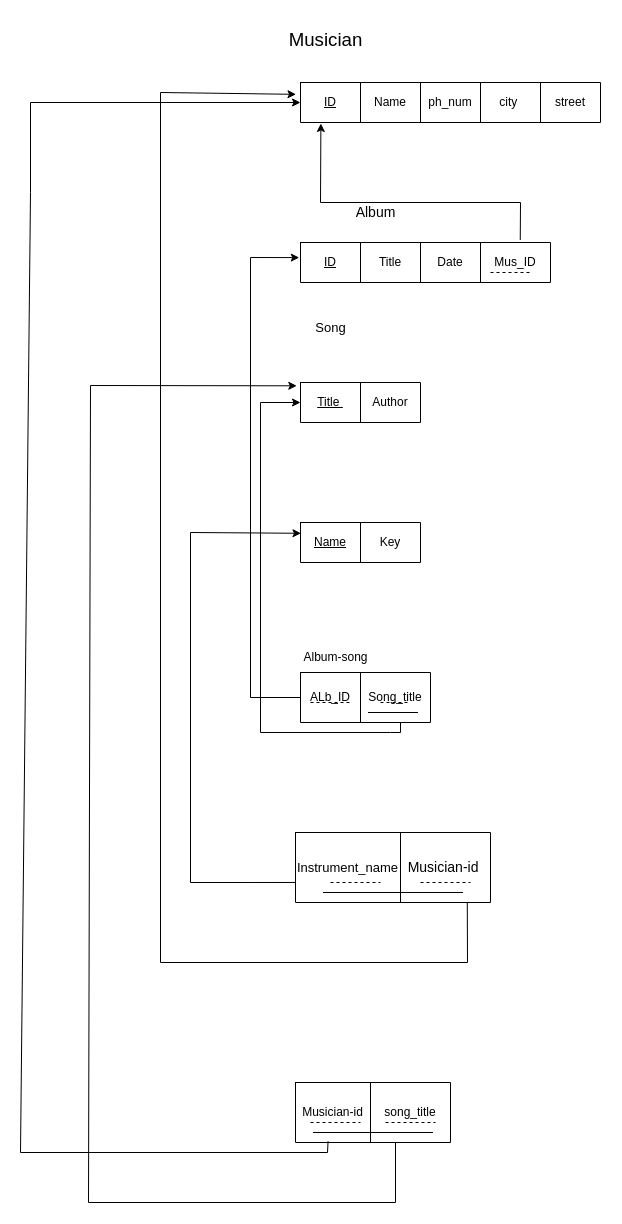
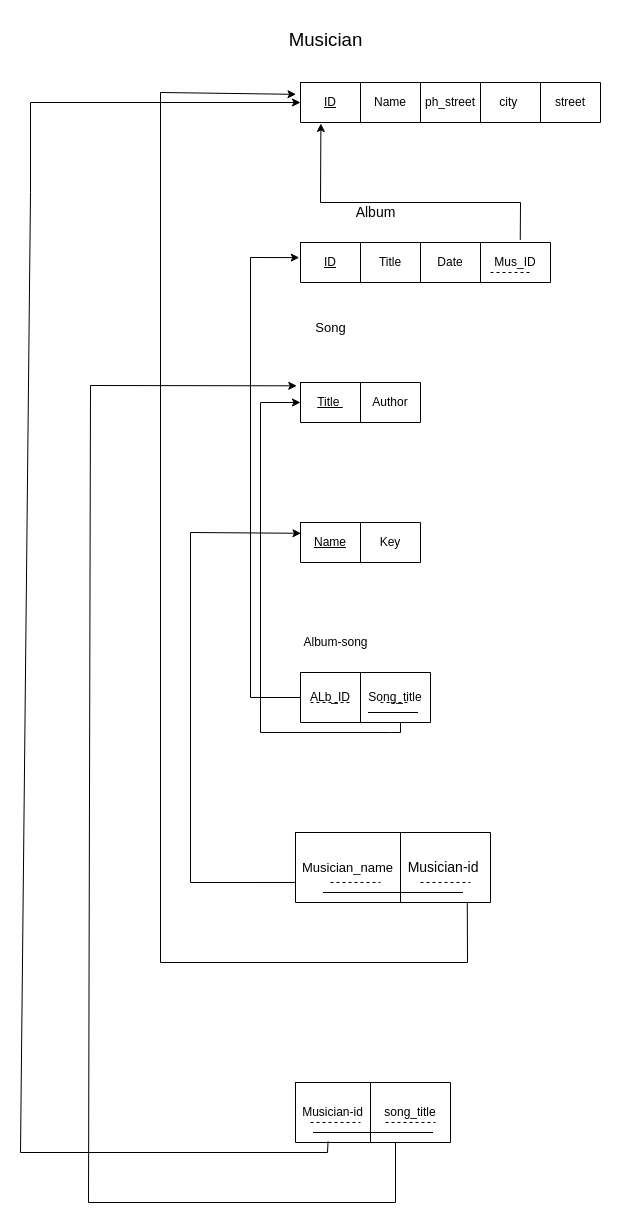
node "ph_num": label "ph_num" -> "ph_street"
node "Album-song": moved (336, 658) -> (336, 643)
node "Instrument_name": label "Instrument_name" -> "Musician_name"
